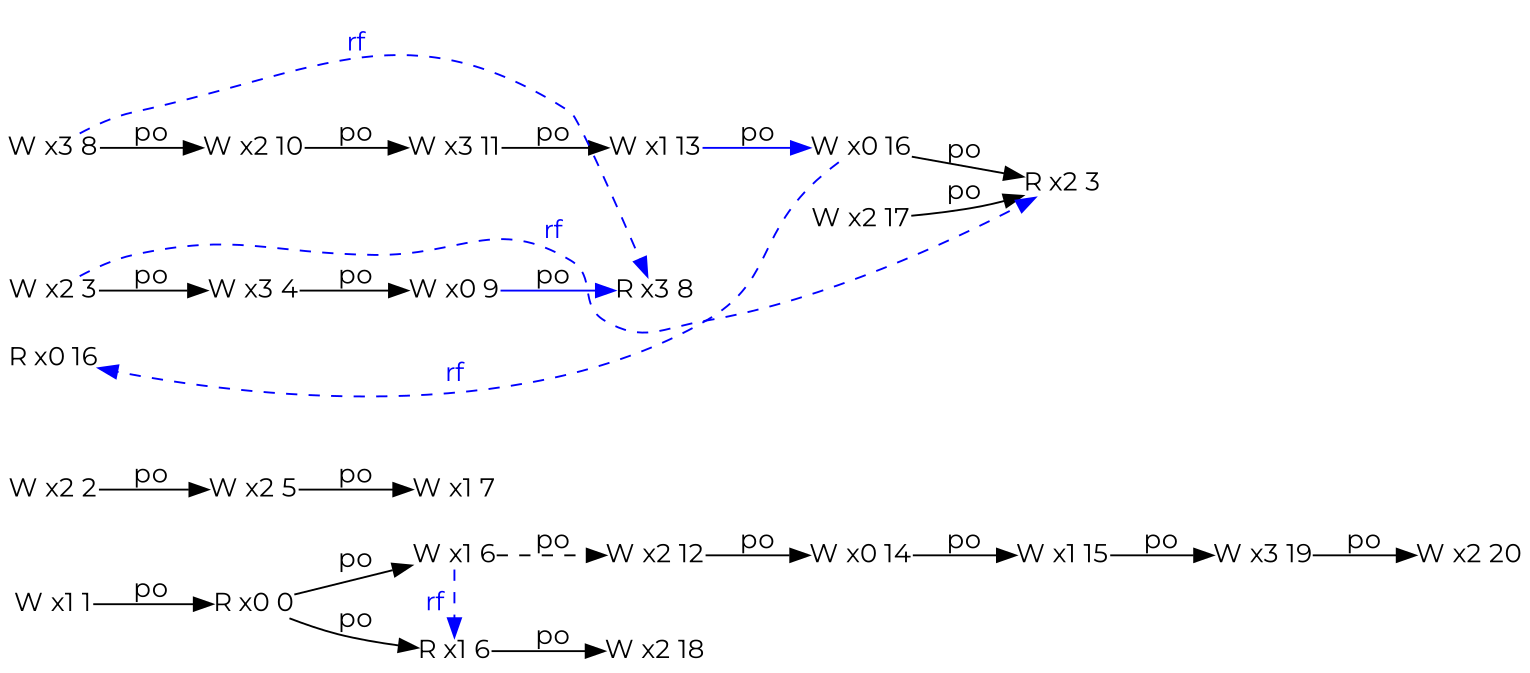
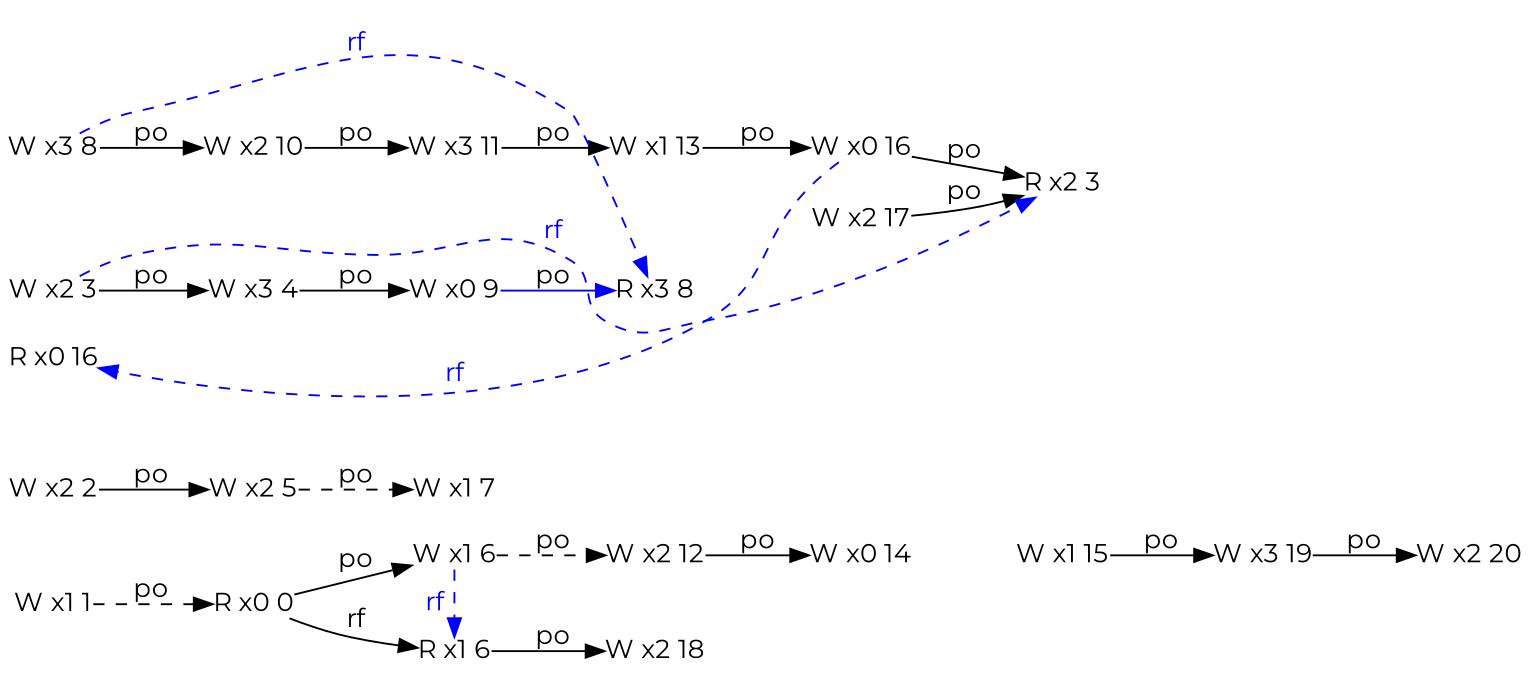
edge "W x1 13" -> "W x0 16": color blue -> black
edge "W x2 5" -> "W x1 7": style solid -> dashed
edge "W x0 14" -> "W x1 15": removed, label "po"
edge "W x1 1" -> "R x0 0": style solid -> dashed
edge "R x0 0" -> "R x1 6": label "po" -> "rf"
